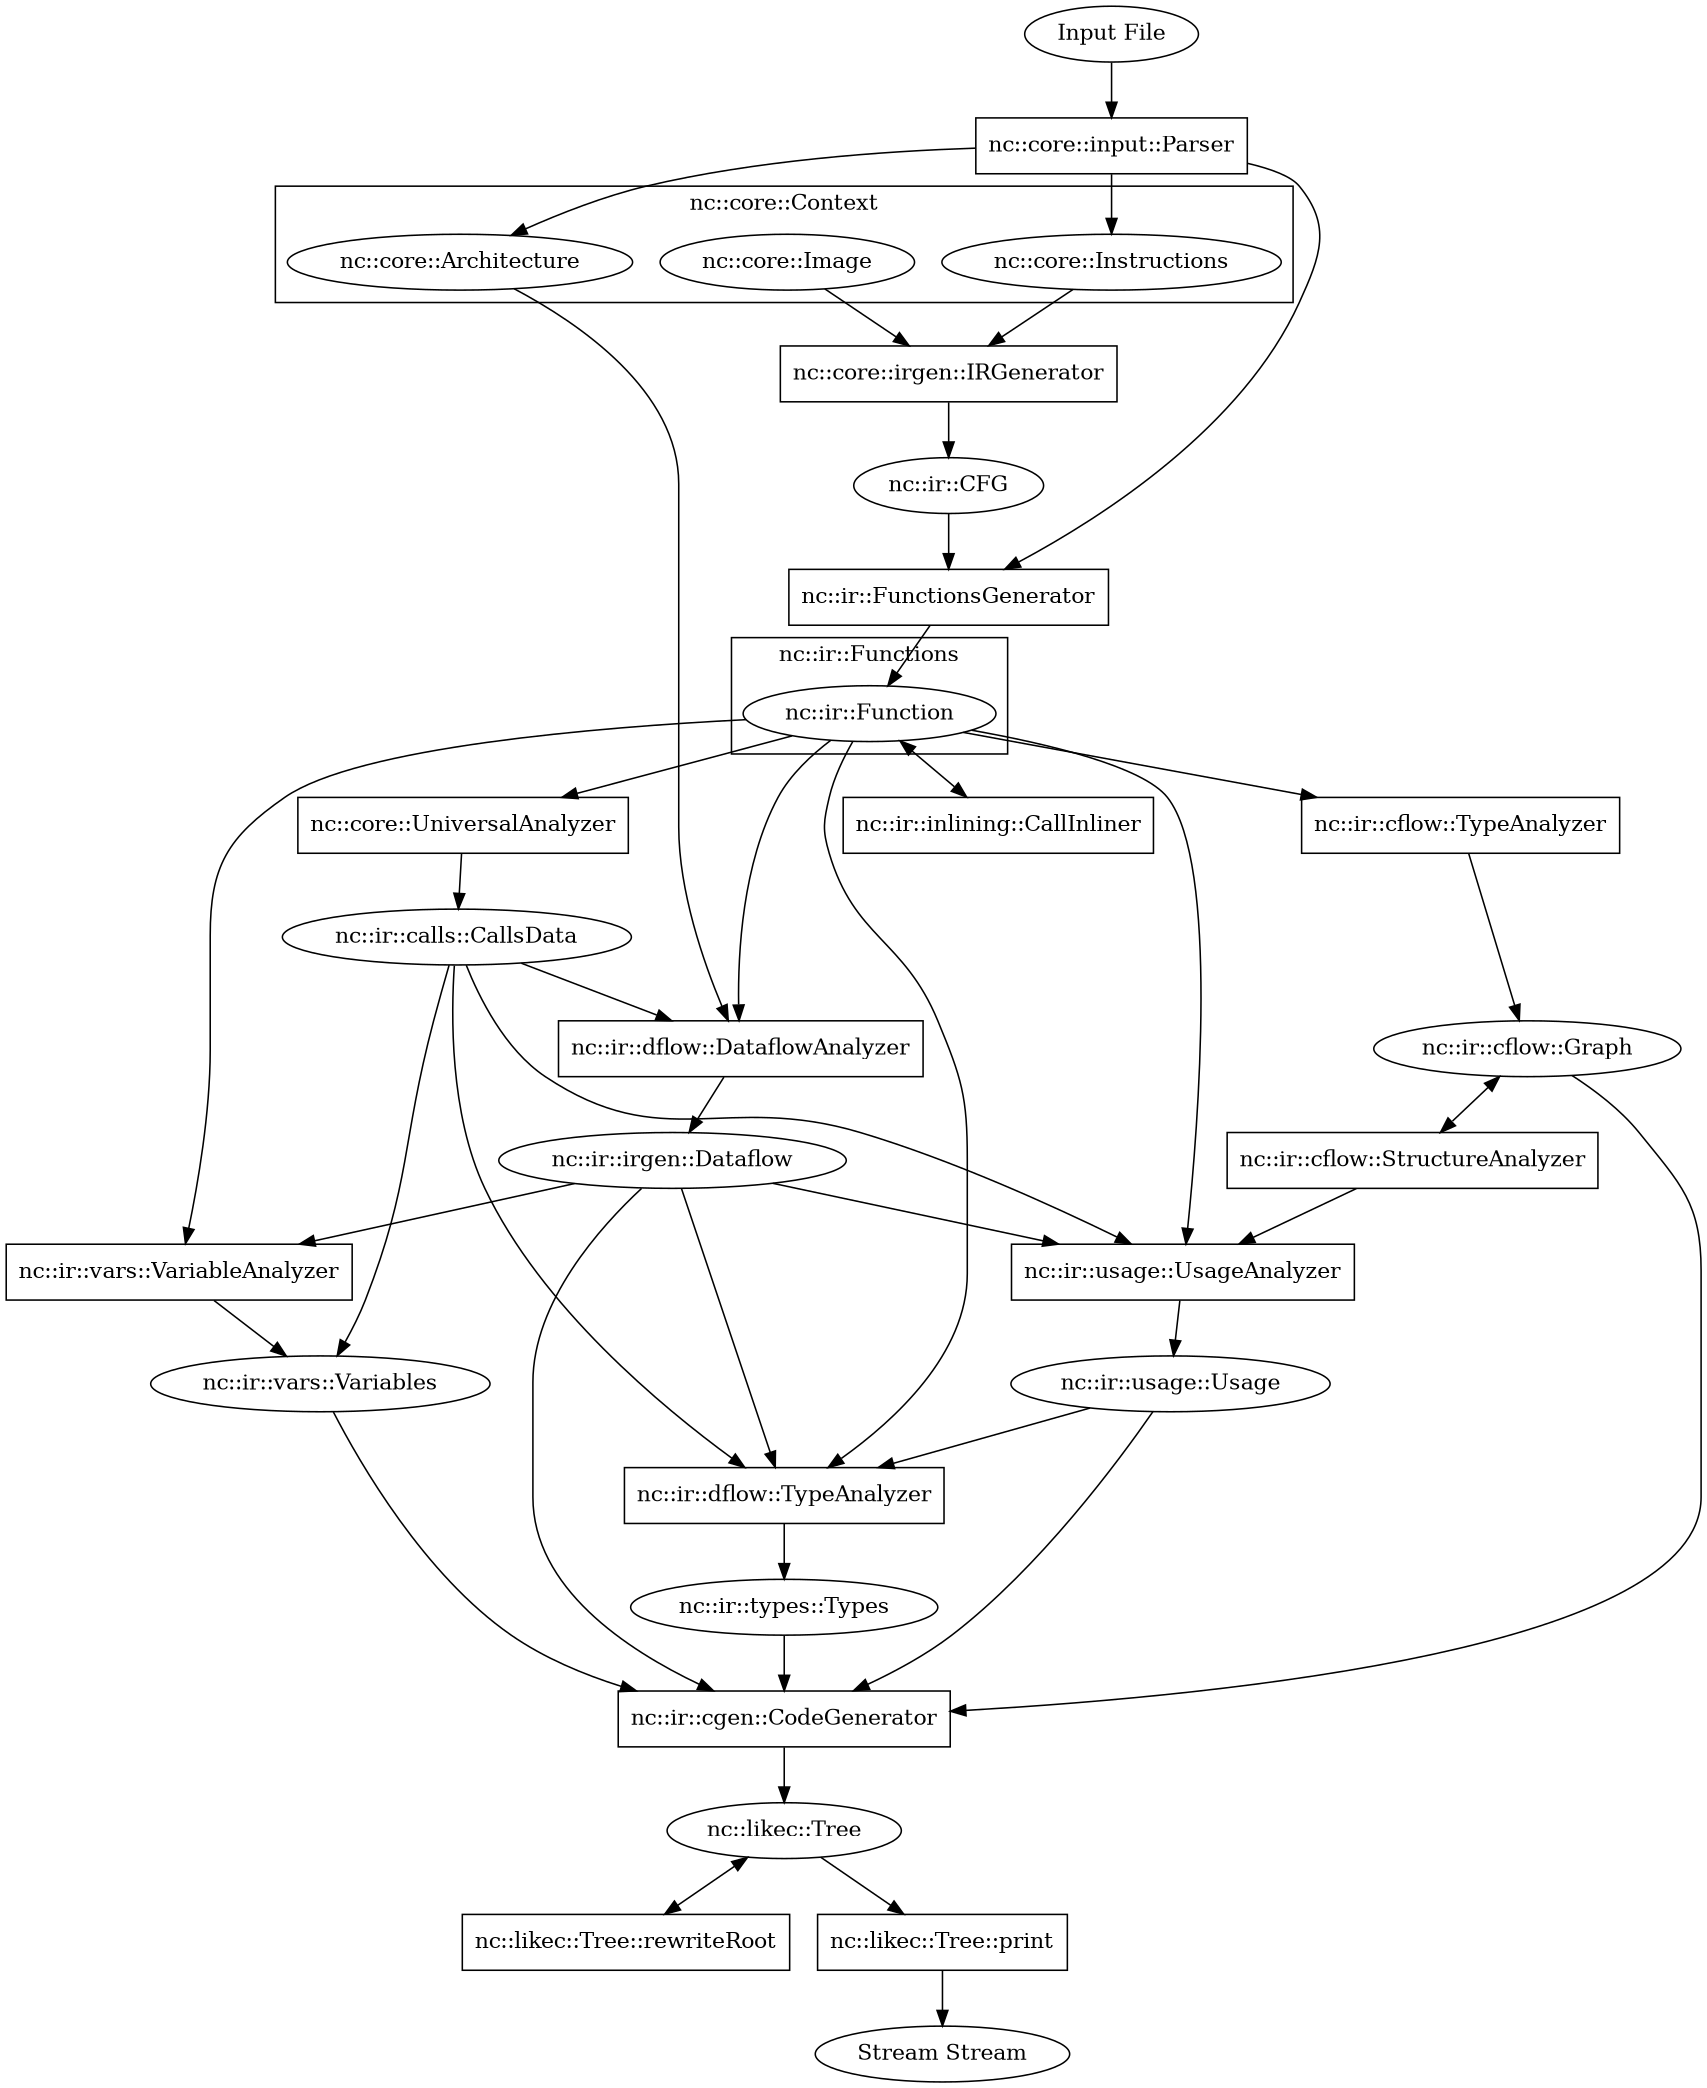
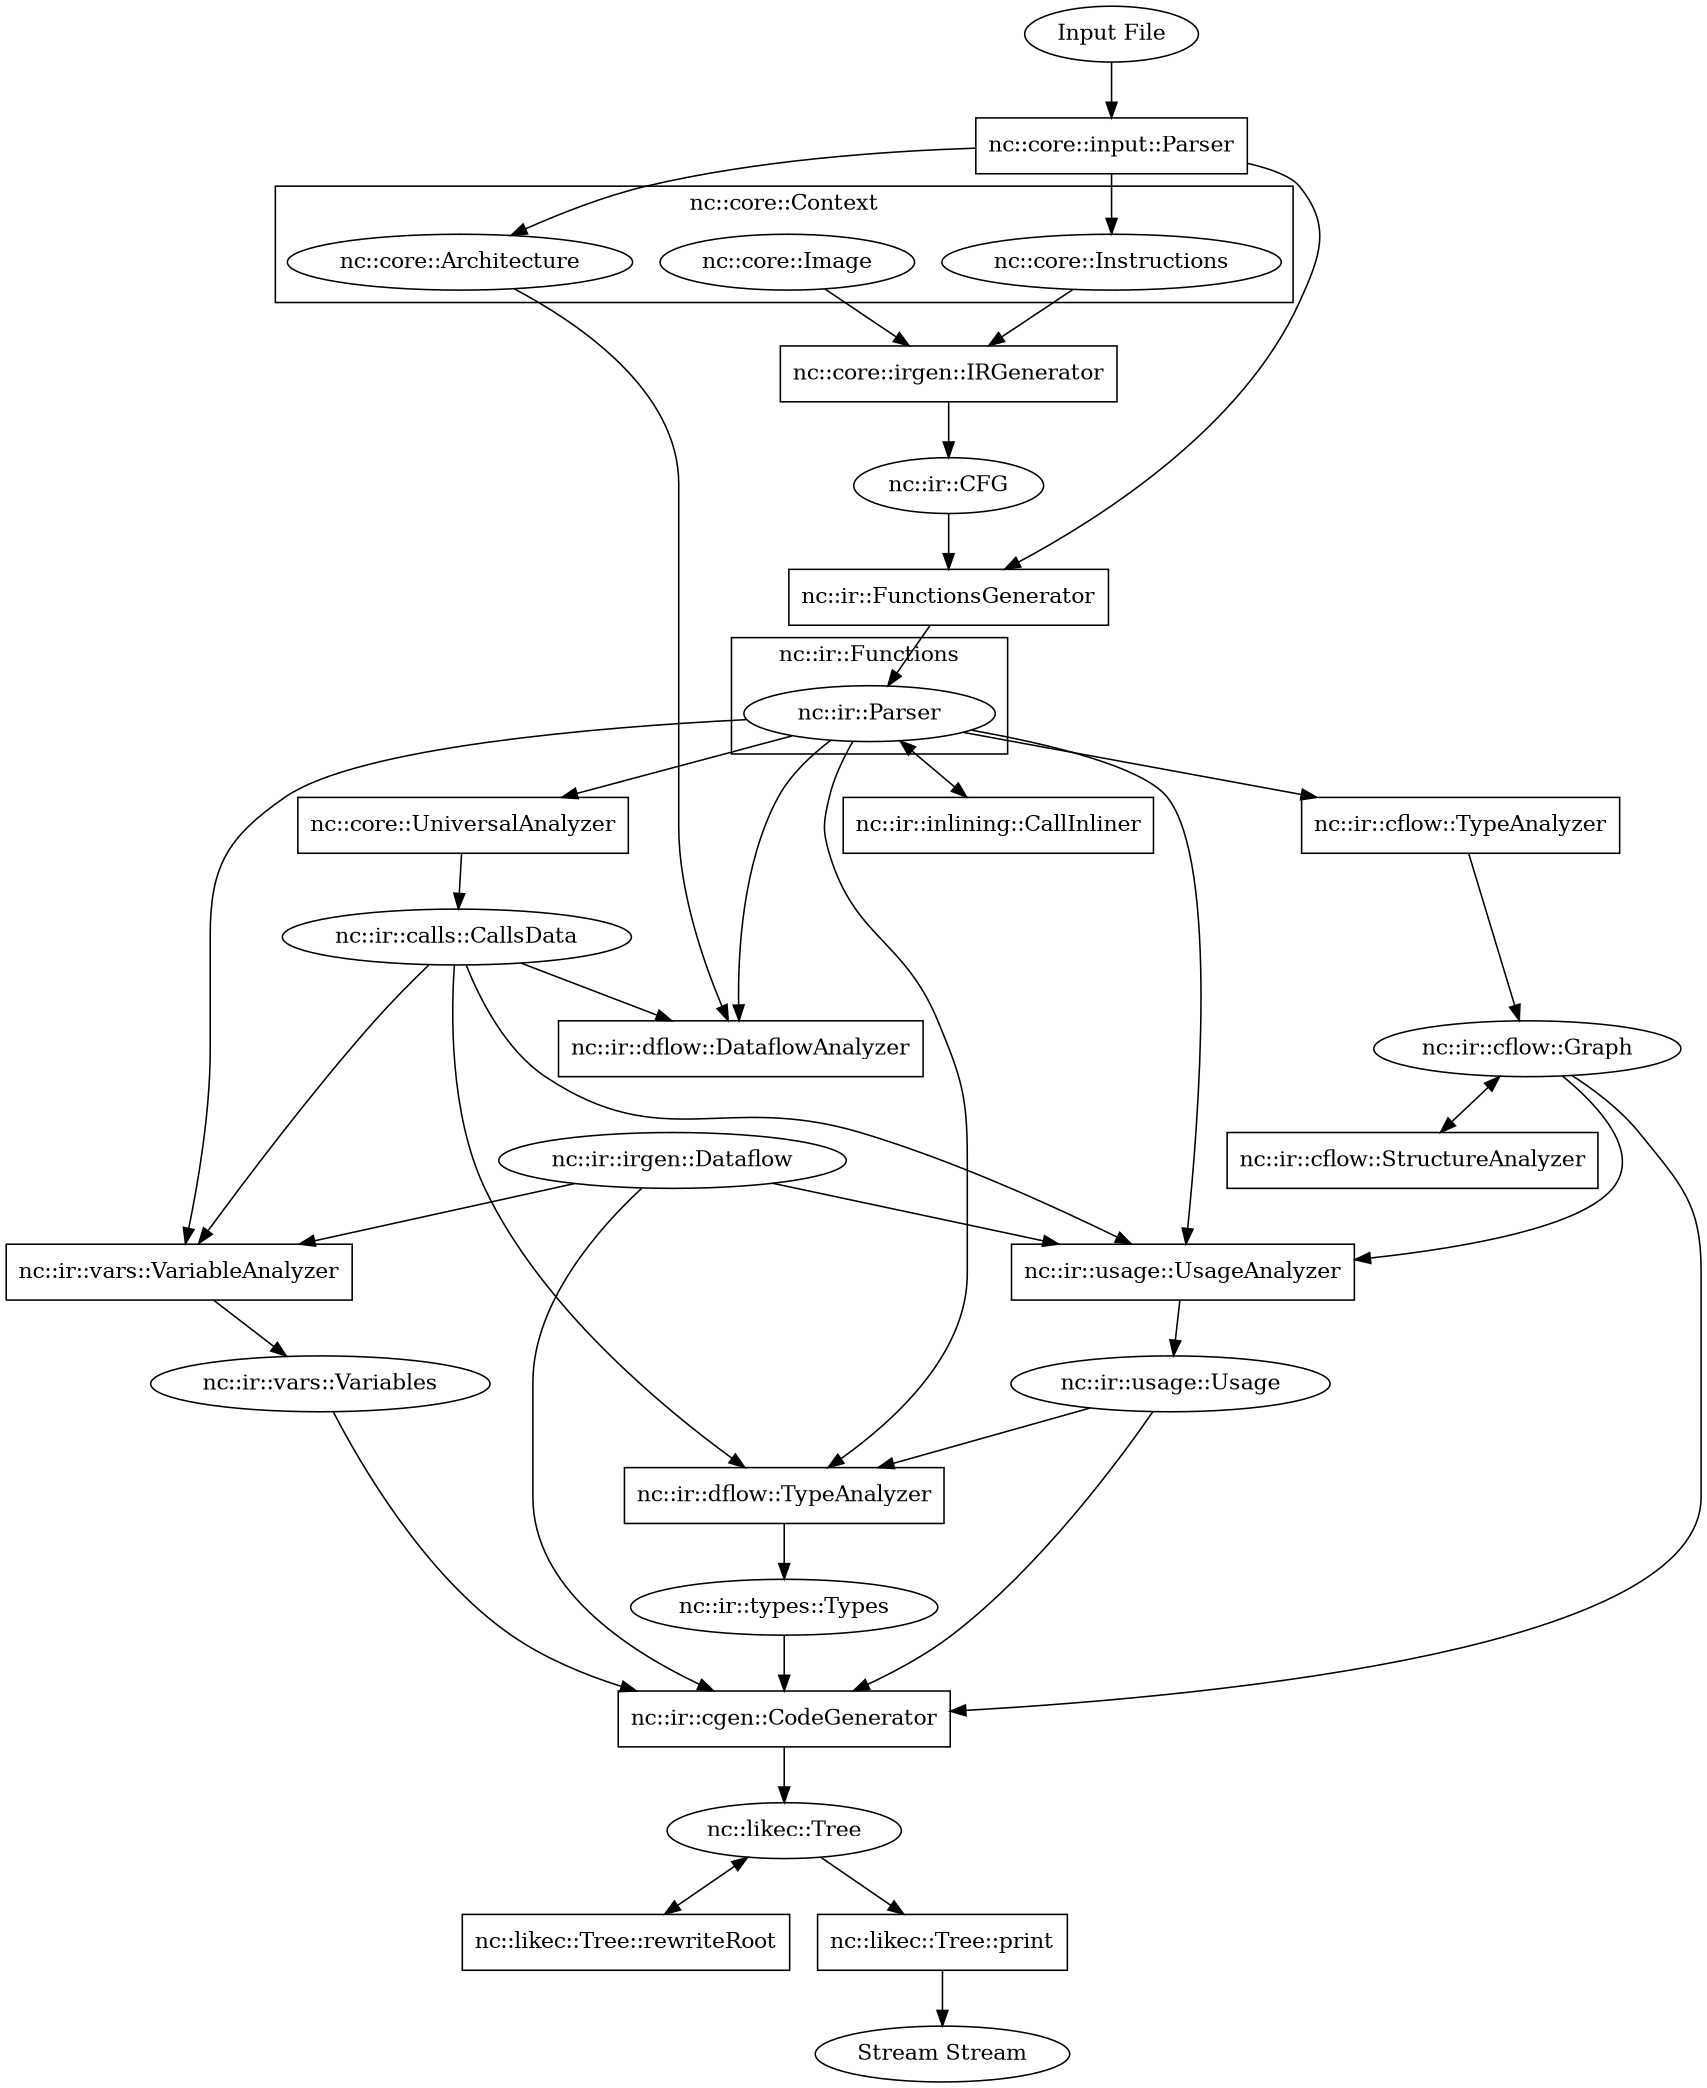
node "nc::ir::Function": label "nc::ir::Function" -> "nc::ir::Parser"
edge "nc::ir::dflow::DataflowAnalyzer" -> "nc::ir::irgen::Dataflow": removed
edge "nc::ir::calls::CallsData" -> "nc::ir::vars::Variables": now "nc::ir::calls::CallsData" -> "nc::ir::vars::VariableAnalyzer"
edge "nc::ir::cflow::StructureAnalyzer" -> "nc::ir::usage::UsageAnalyzer": now "nc::ir::cflow::Graph" -> "nc::ir::usage::UsageAnalyzer"
edge "nc::ir::irgen::Dataflow" -> "nc::ir::dflow::TypeAnalyzer": removed
